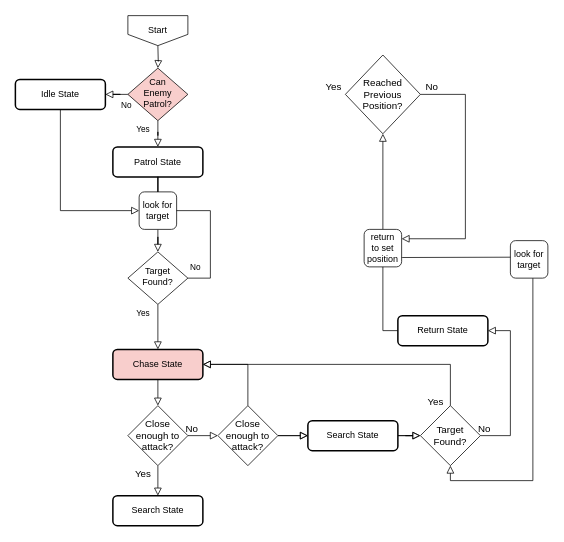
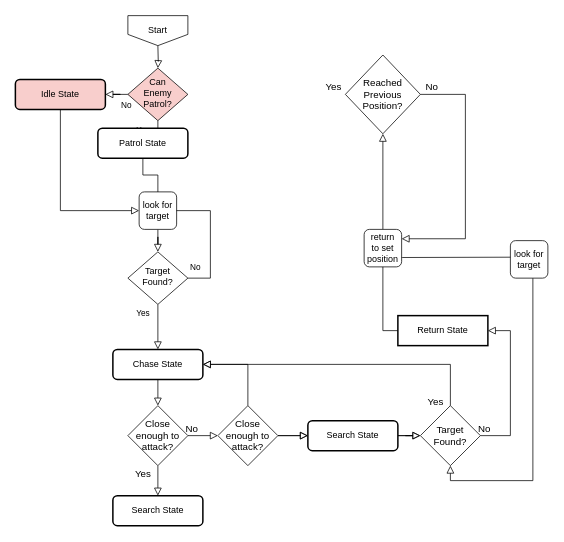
node "Idle State": fillcolor #ffffff -> #f8cecc
node "Patrol State": moved (158, 162) -> (143, 143)
node "Return State": shape rounded rectangle -> rectangle
node "Chase State": fillcolor #f8cecc -> #ffffff
